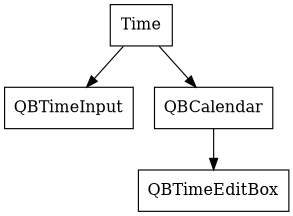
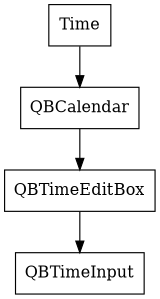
edge "Time" -> "QBTimeInput": now "QBTimeEditBox" -> "QBTimeInput"
